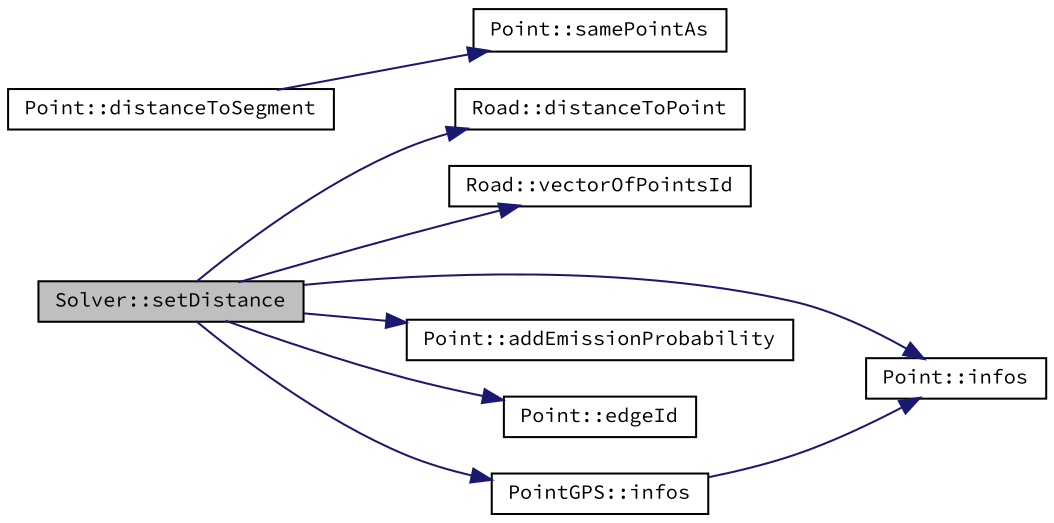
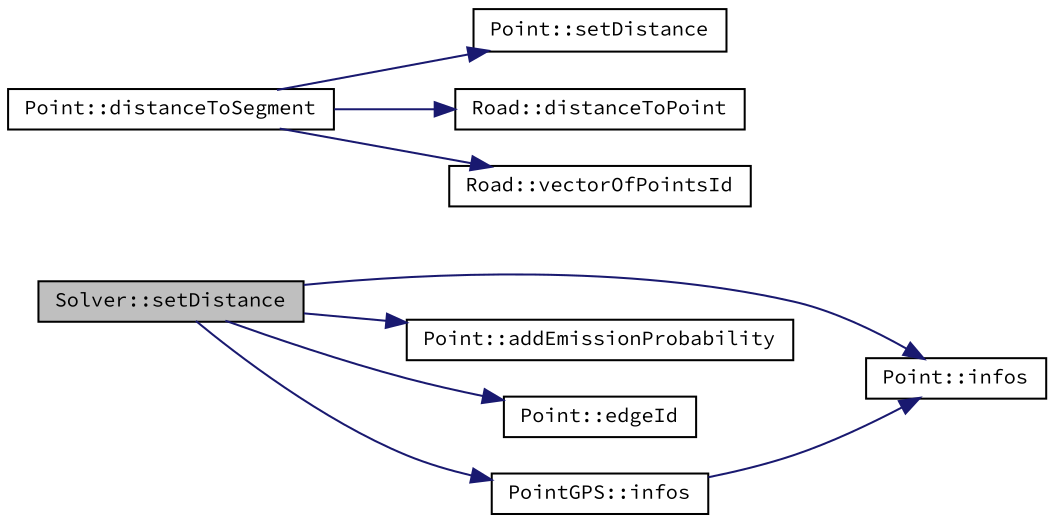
node "Point::samePointAs": label "Point::samePointAs" -> "Point::setDistance"
edge "Solver::setDistance" -> "Road::distanceToPoint": now "Point::distanceToSegment" -> "Road::distanceToPoint"
edge "Solver::setDistance" -> "Road::vectorOfPointsId": now "Point::distanceToSegment" -> "Road::vectorOfPointsId"
